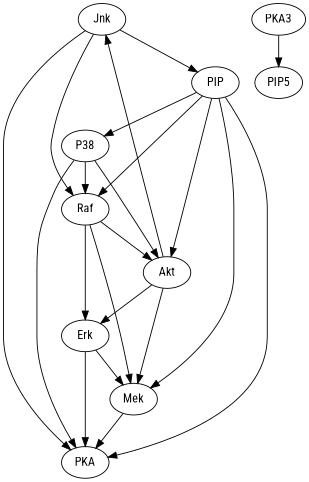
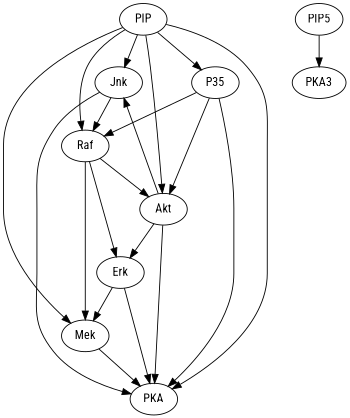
edge "PKA3" -> "PIP5": reversed
edge "Jnk" -> "PIP": reversed
node "P38": label "P38" -> "P35"
edge "Akt" -> "Mek": now "Akt" -> "PKA"
